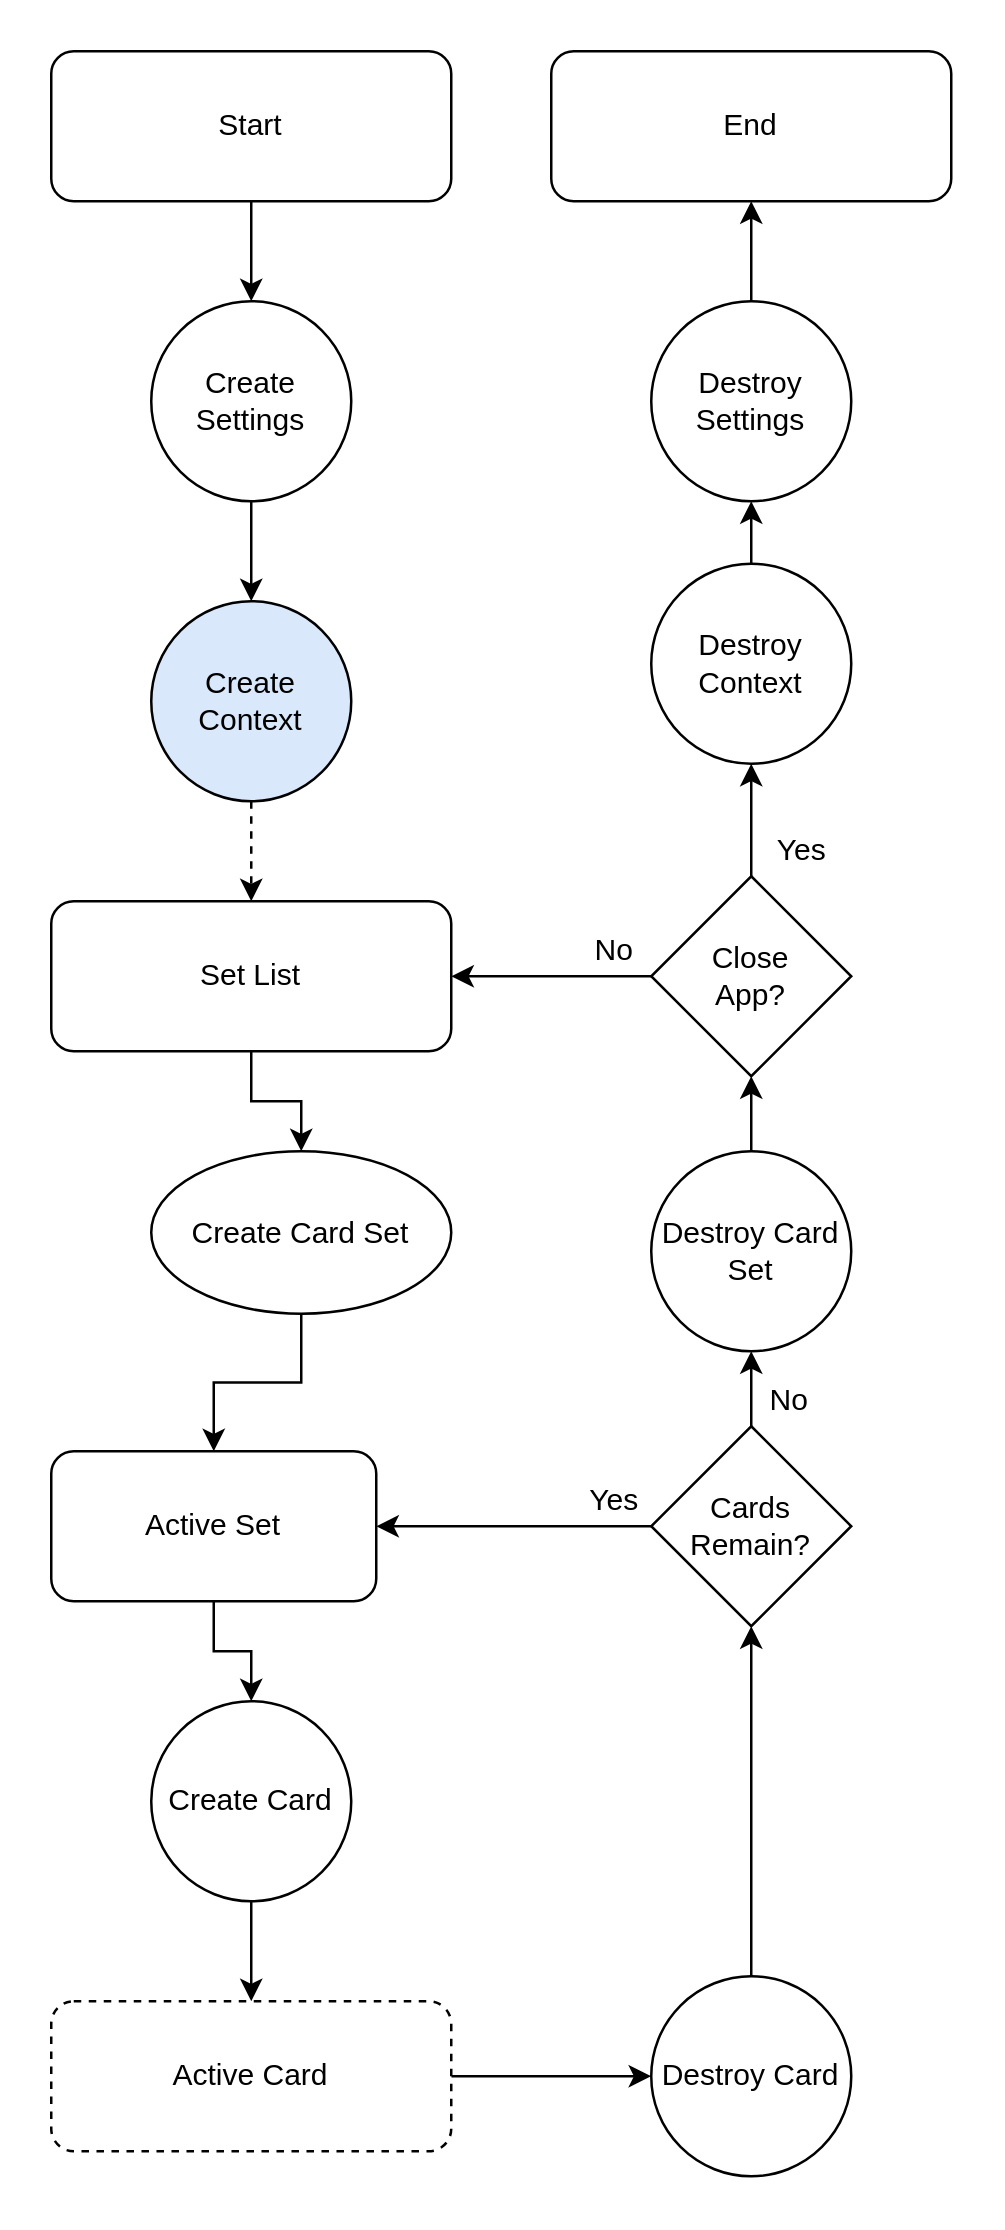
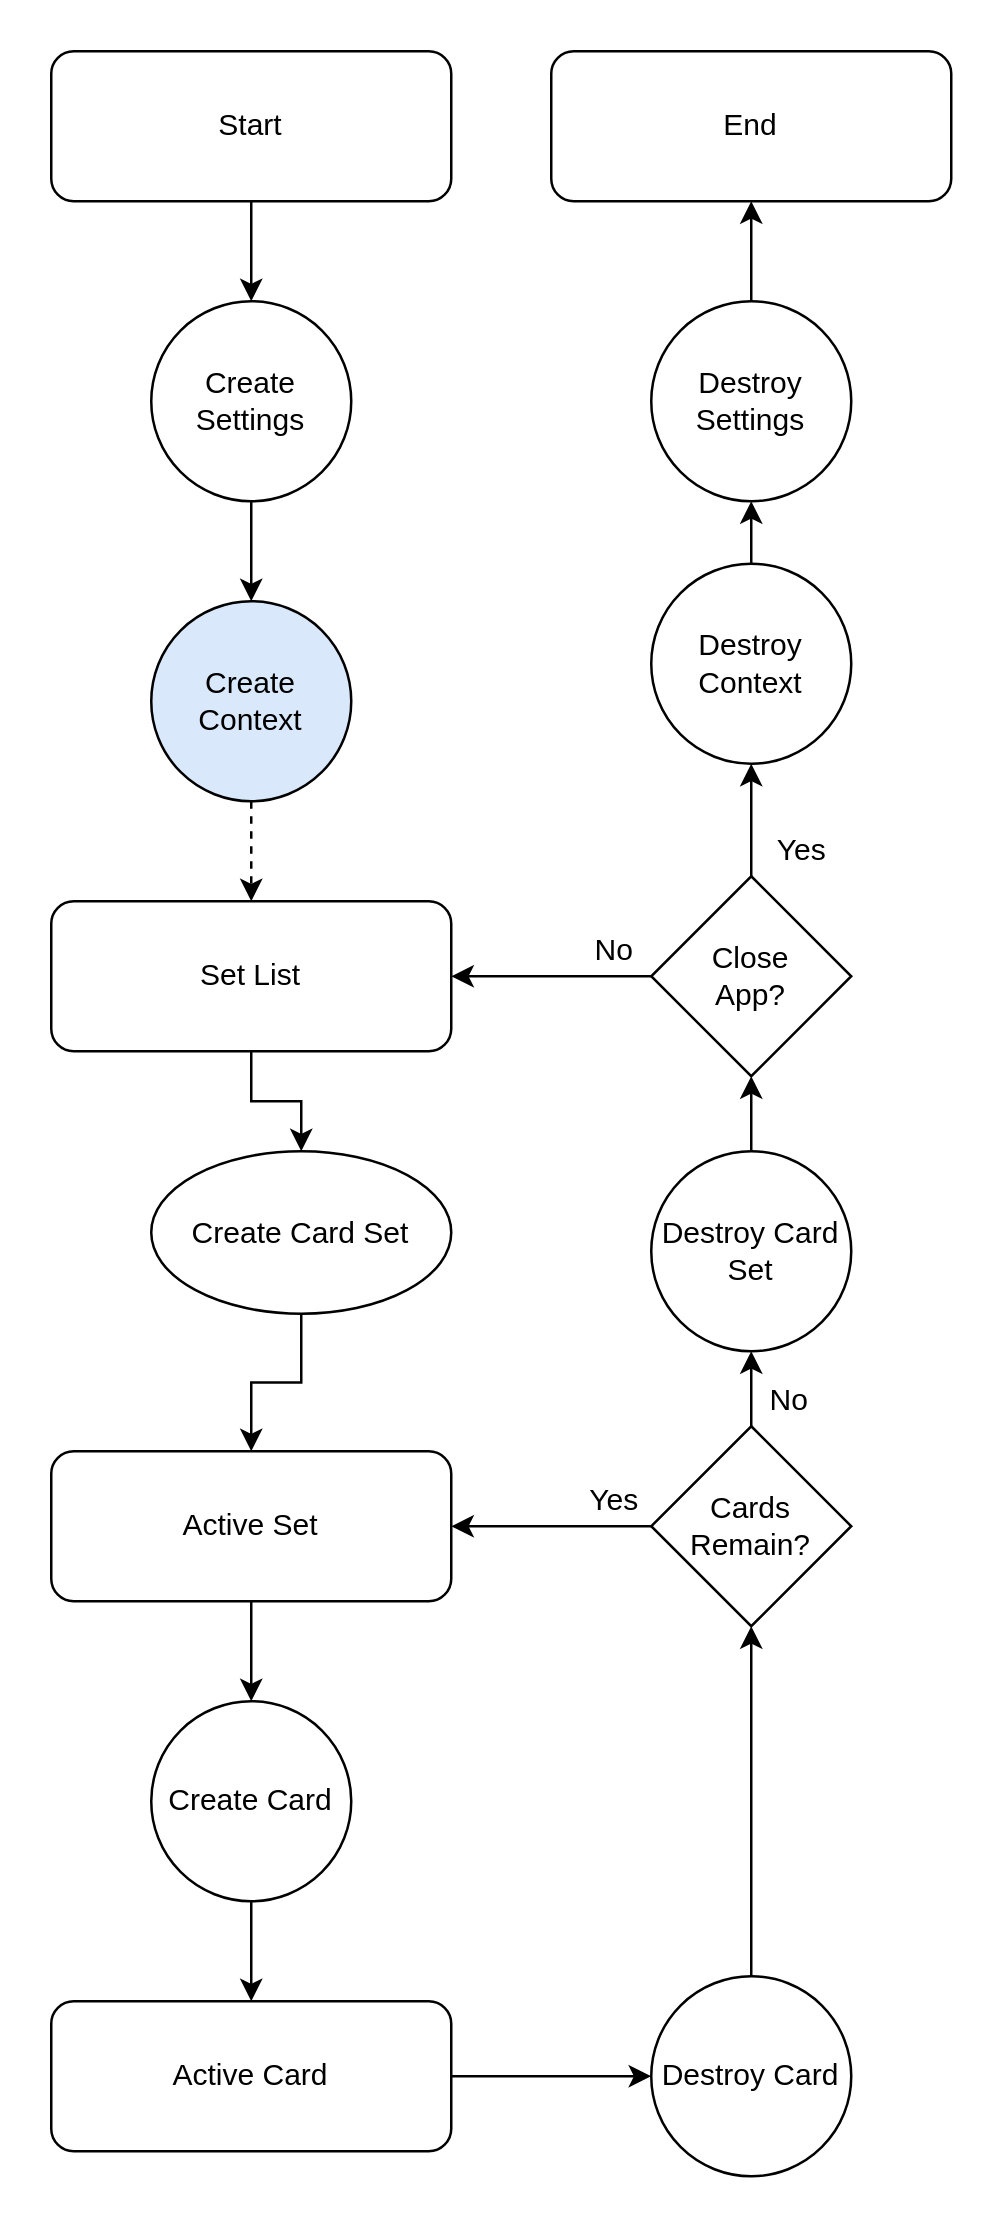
node "Active Set": size 325x150 -> 400x150
node "Active Card": style dashed -> solid
